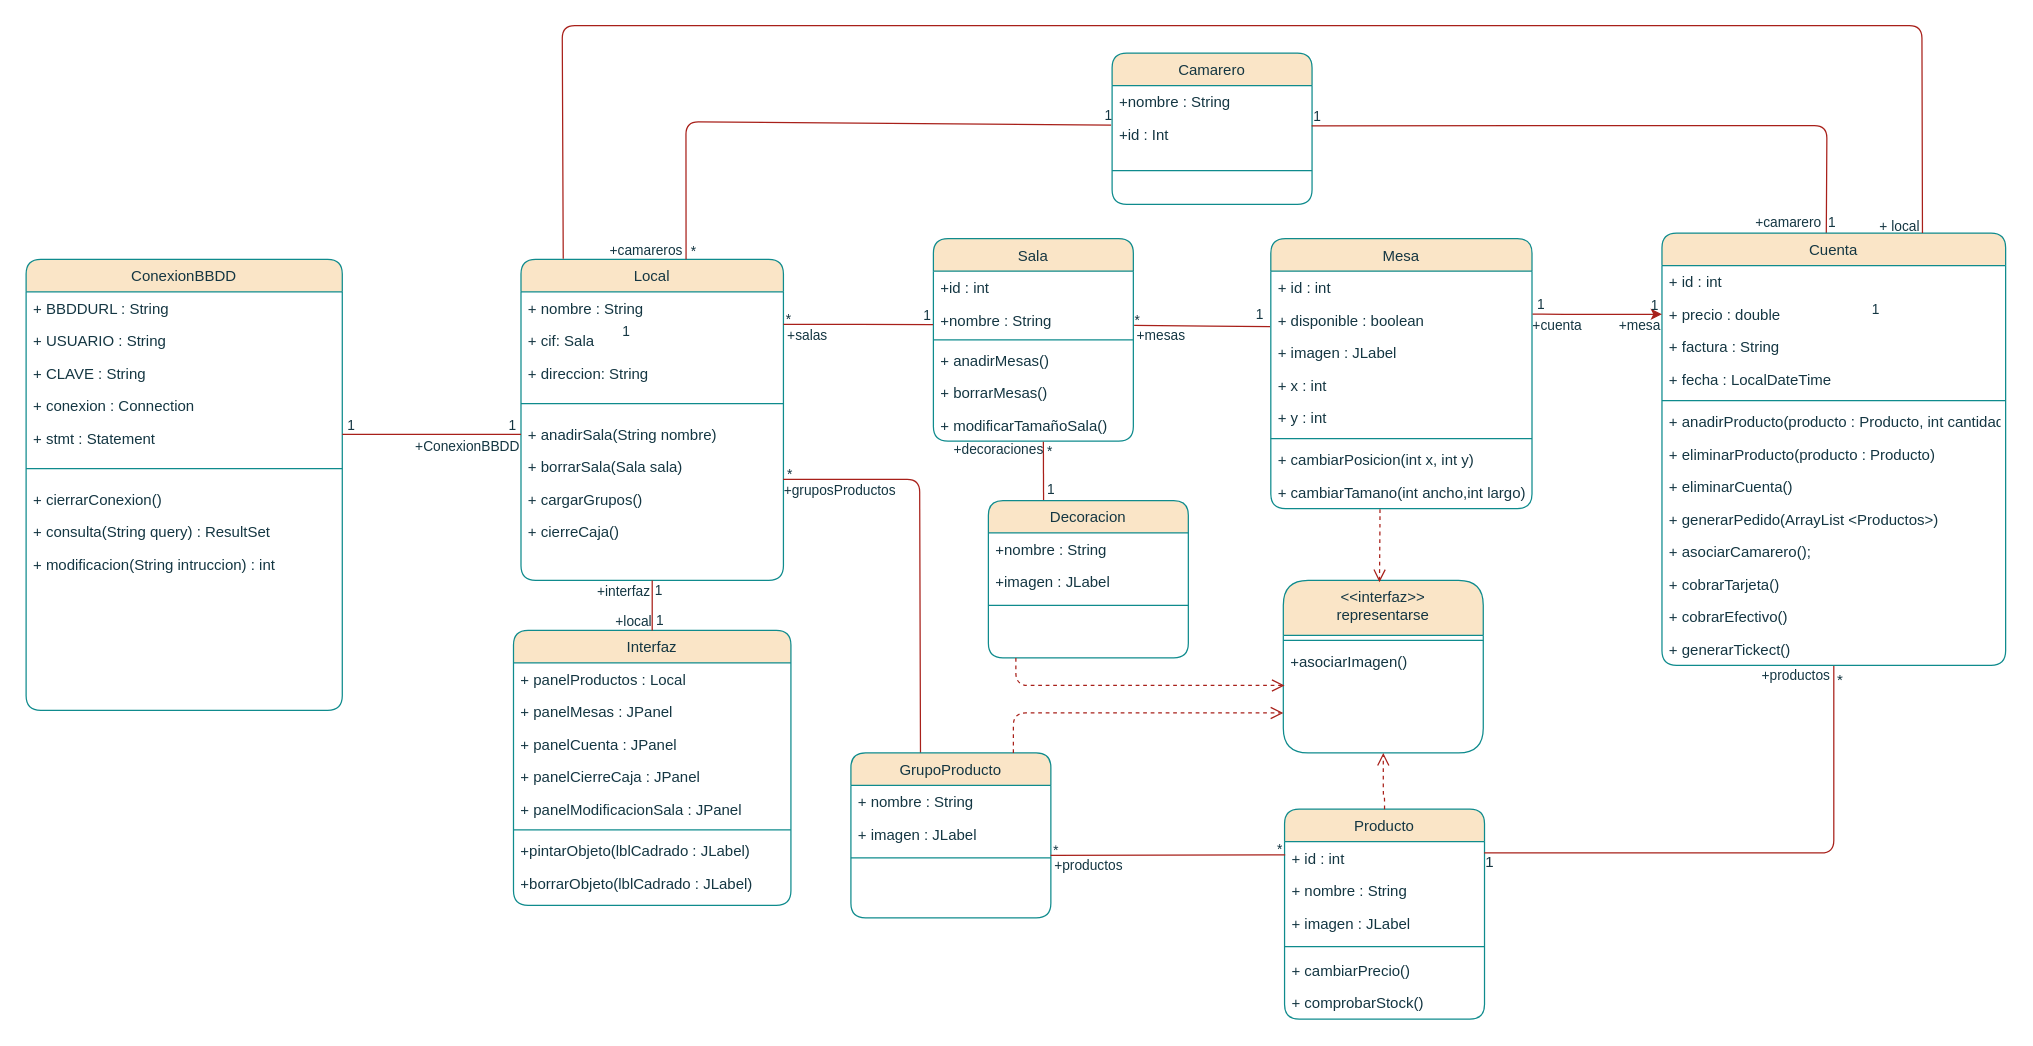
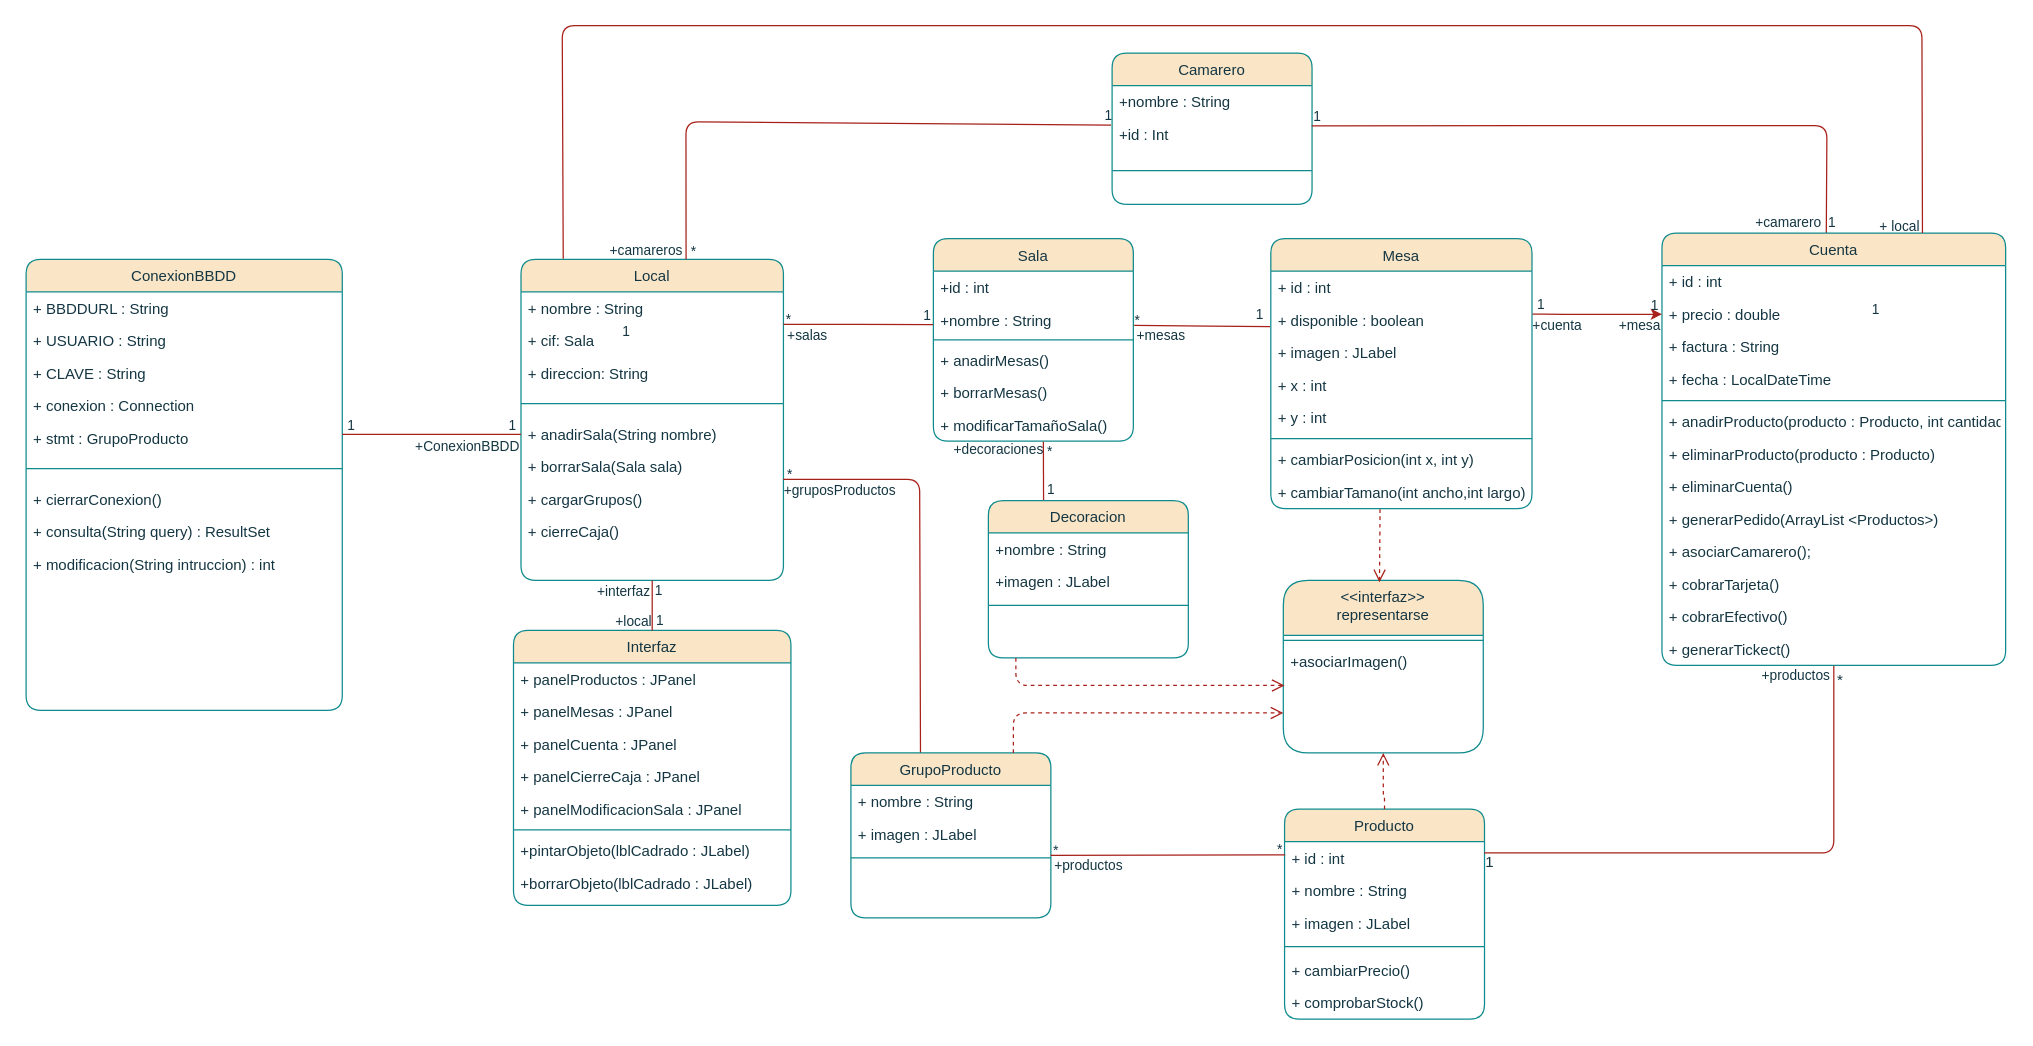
node "+ stmt : Statement": label "+ stmt : Statement" -> "+ stmt : GrupoProducto"
node "+ panelProductos : Local": label "+ panelProductos : Local" -> "+ panelProductos : JPanel"
